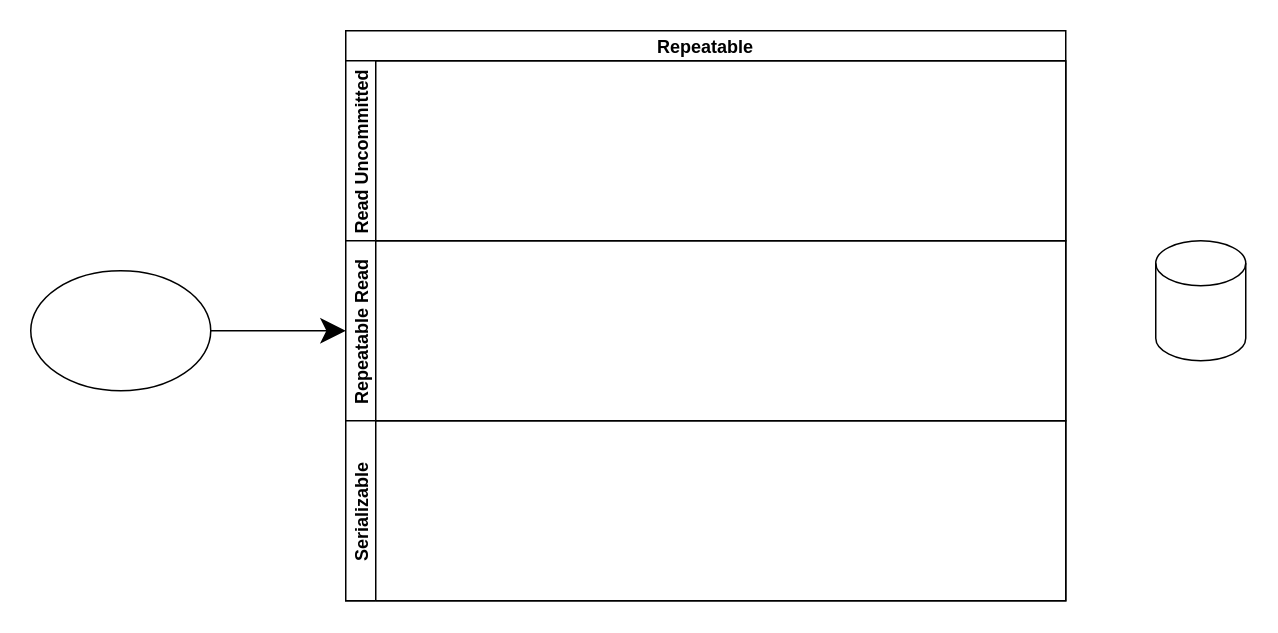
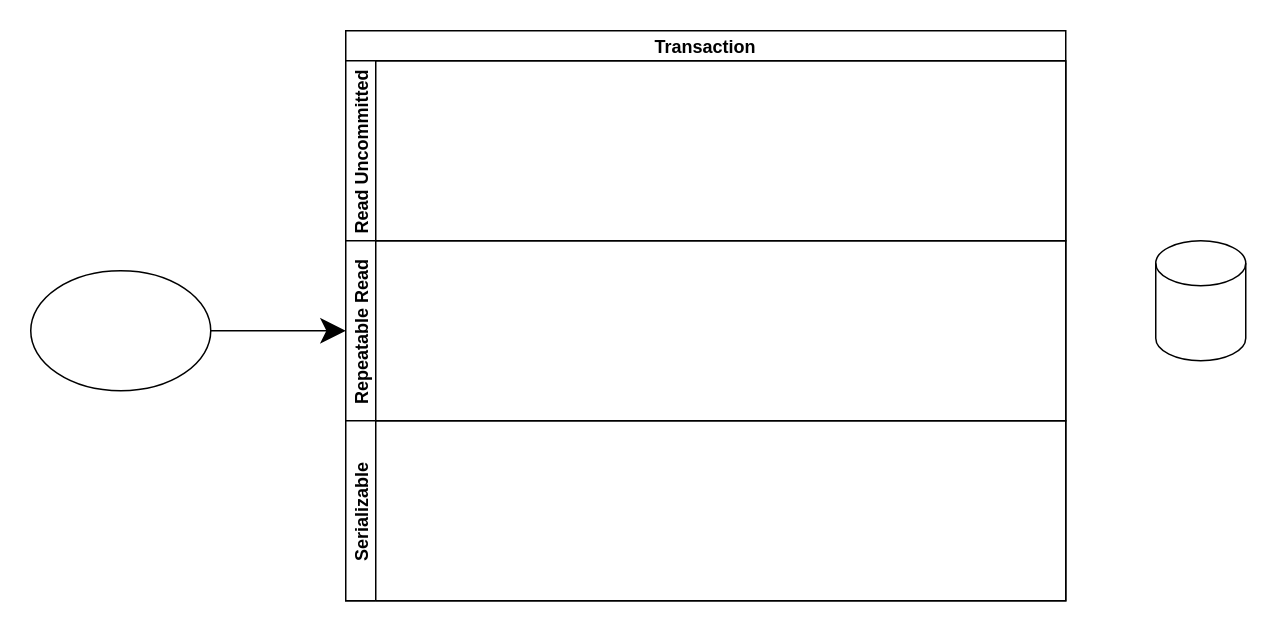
node "Repeatable": label "Repeatable" -> "Transaction"
